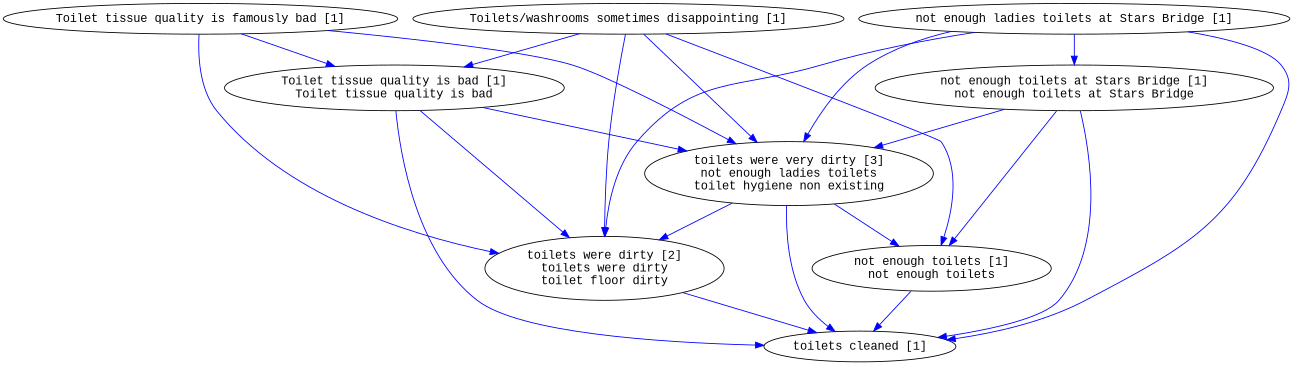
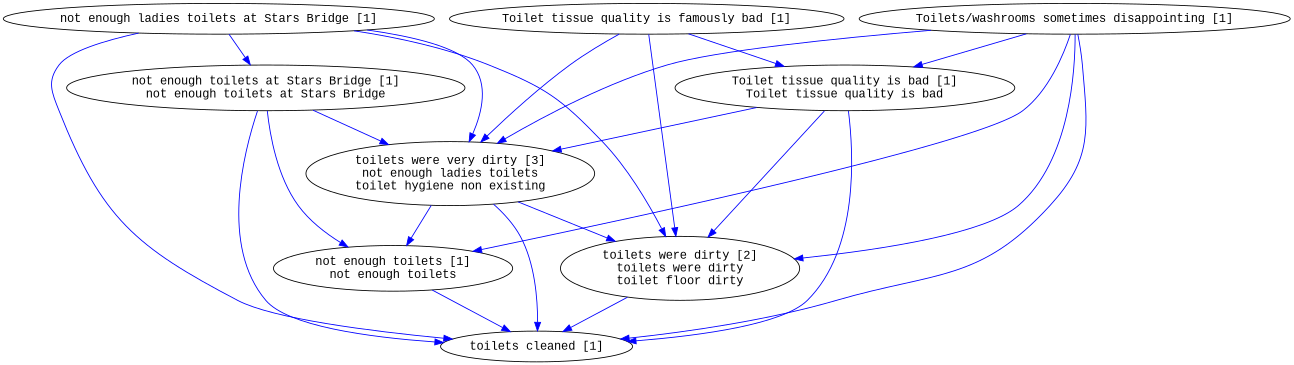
edge "Toilets/washrooms sometimes disappointing [1]" -> "toilets cleaned [1]": added
